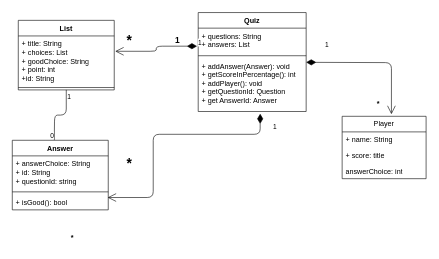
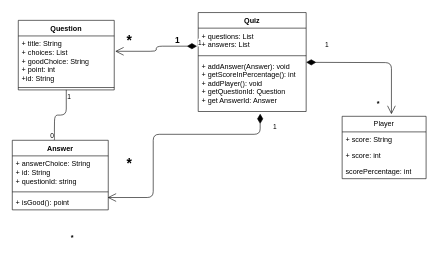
node "List": label "List" -> "Question"
node "+ questions: String + answers: List": label "+ questions: String + answers: List" -> "+ questions: List + answers: List"
node "+ name: String": label "+ name: String" -> "+ score: String"
node "+ score: title": label "+ score: title" -> "+ score: int"
node "answerChoice: int": label "answerChoice: int" -> "scorePercentage: int"
node "+ isGood(): bool": label "+ isGood(): bool" -> "+ isGood(): point"
